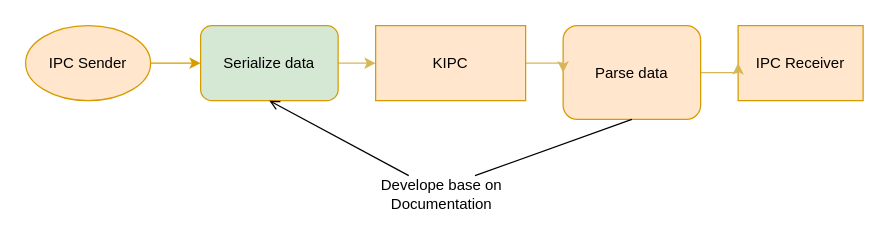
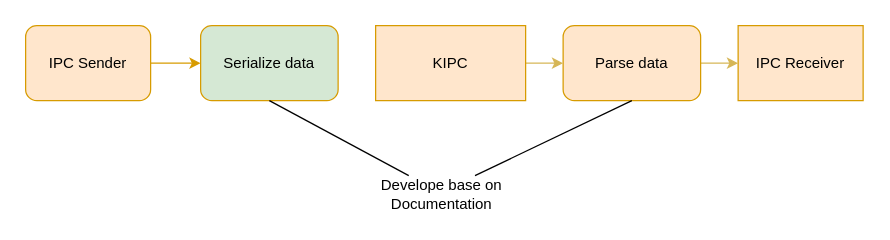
node "IPC Sender": shape ellipse -> rounded rectangle
edge "Serialize data" -> "KIPC": removed
node "Parse data": size 138x94 -> 138x75
edge "Develope base on Documentation" -> "Serialize data": arrowhead open -> none
